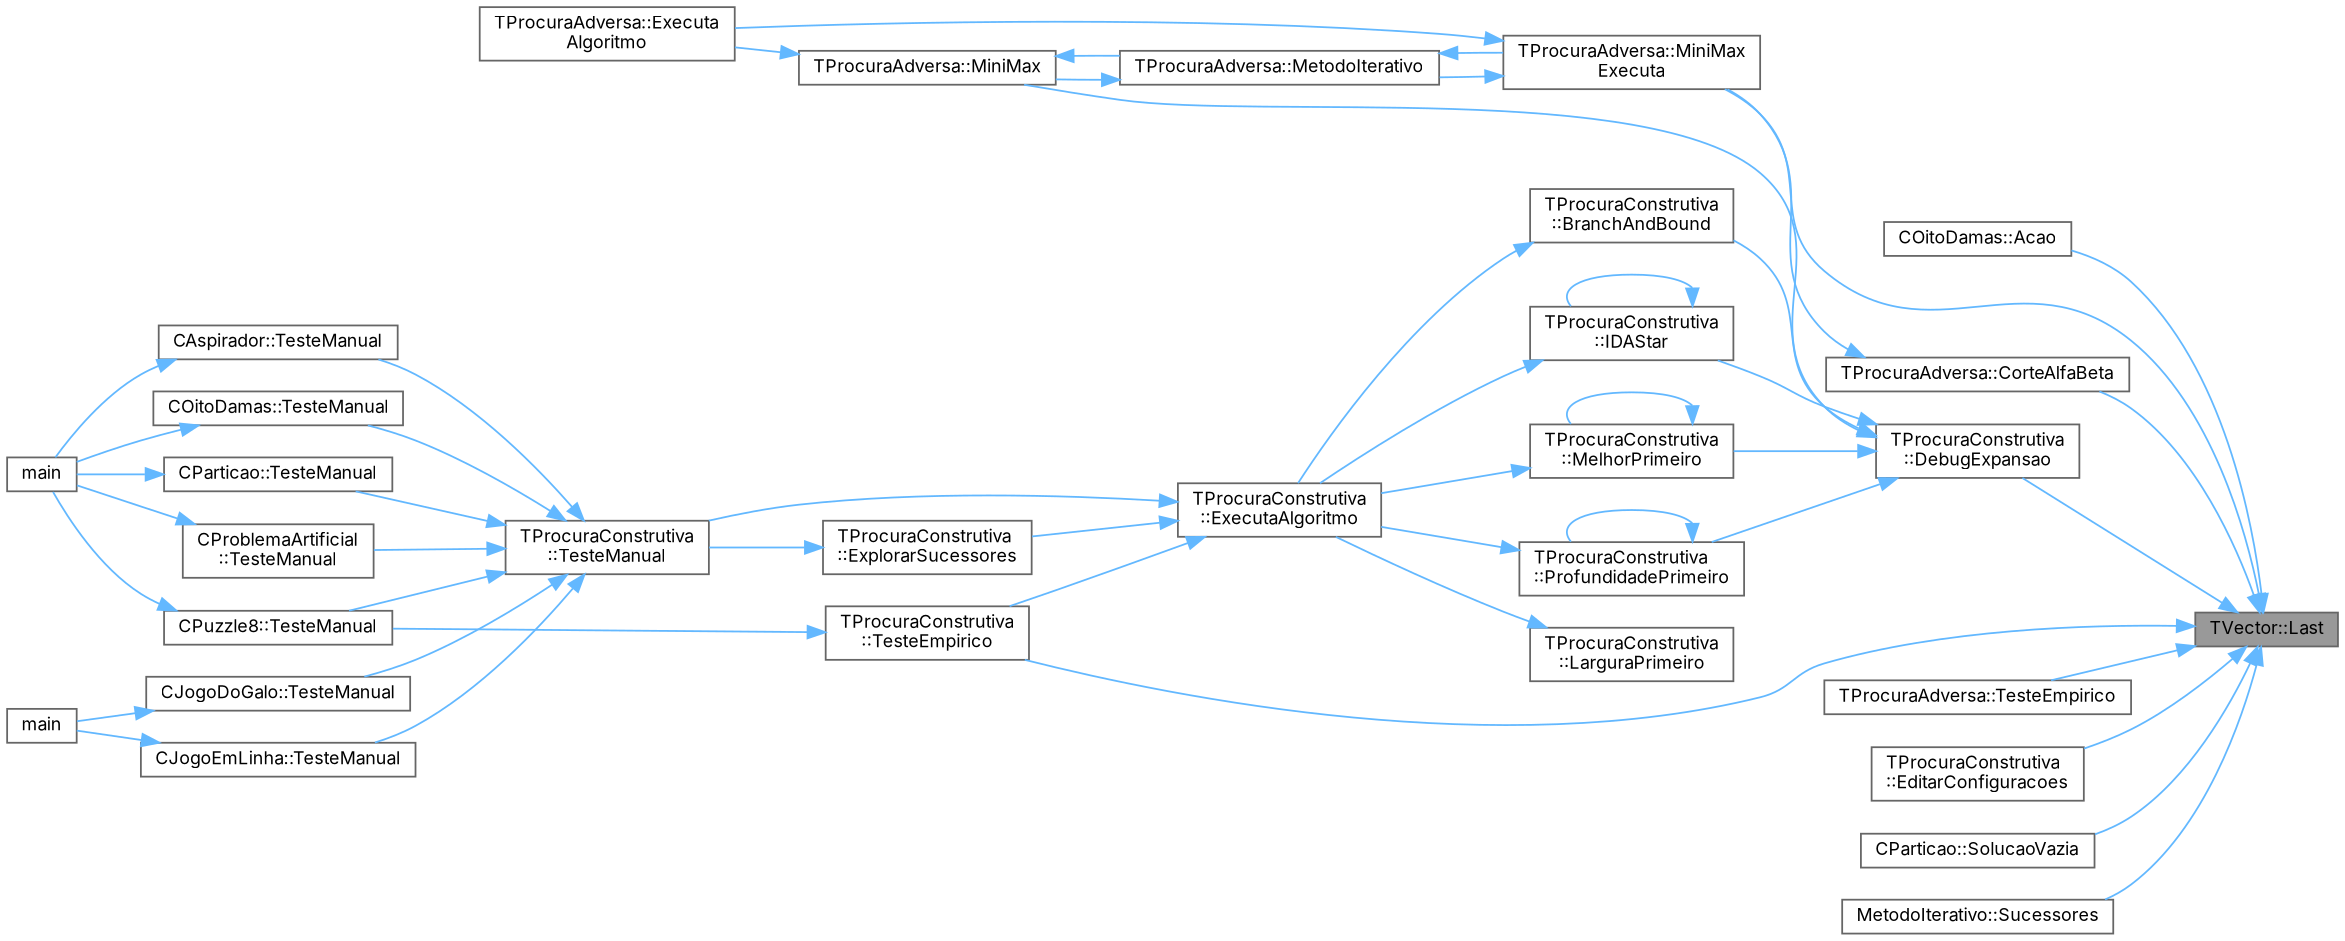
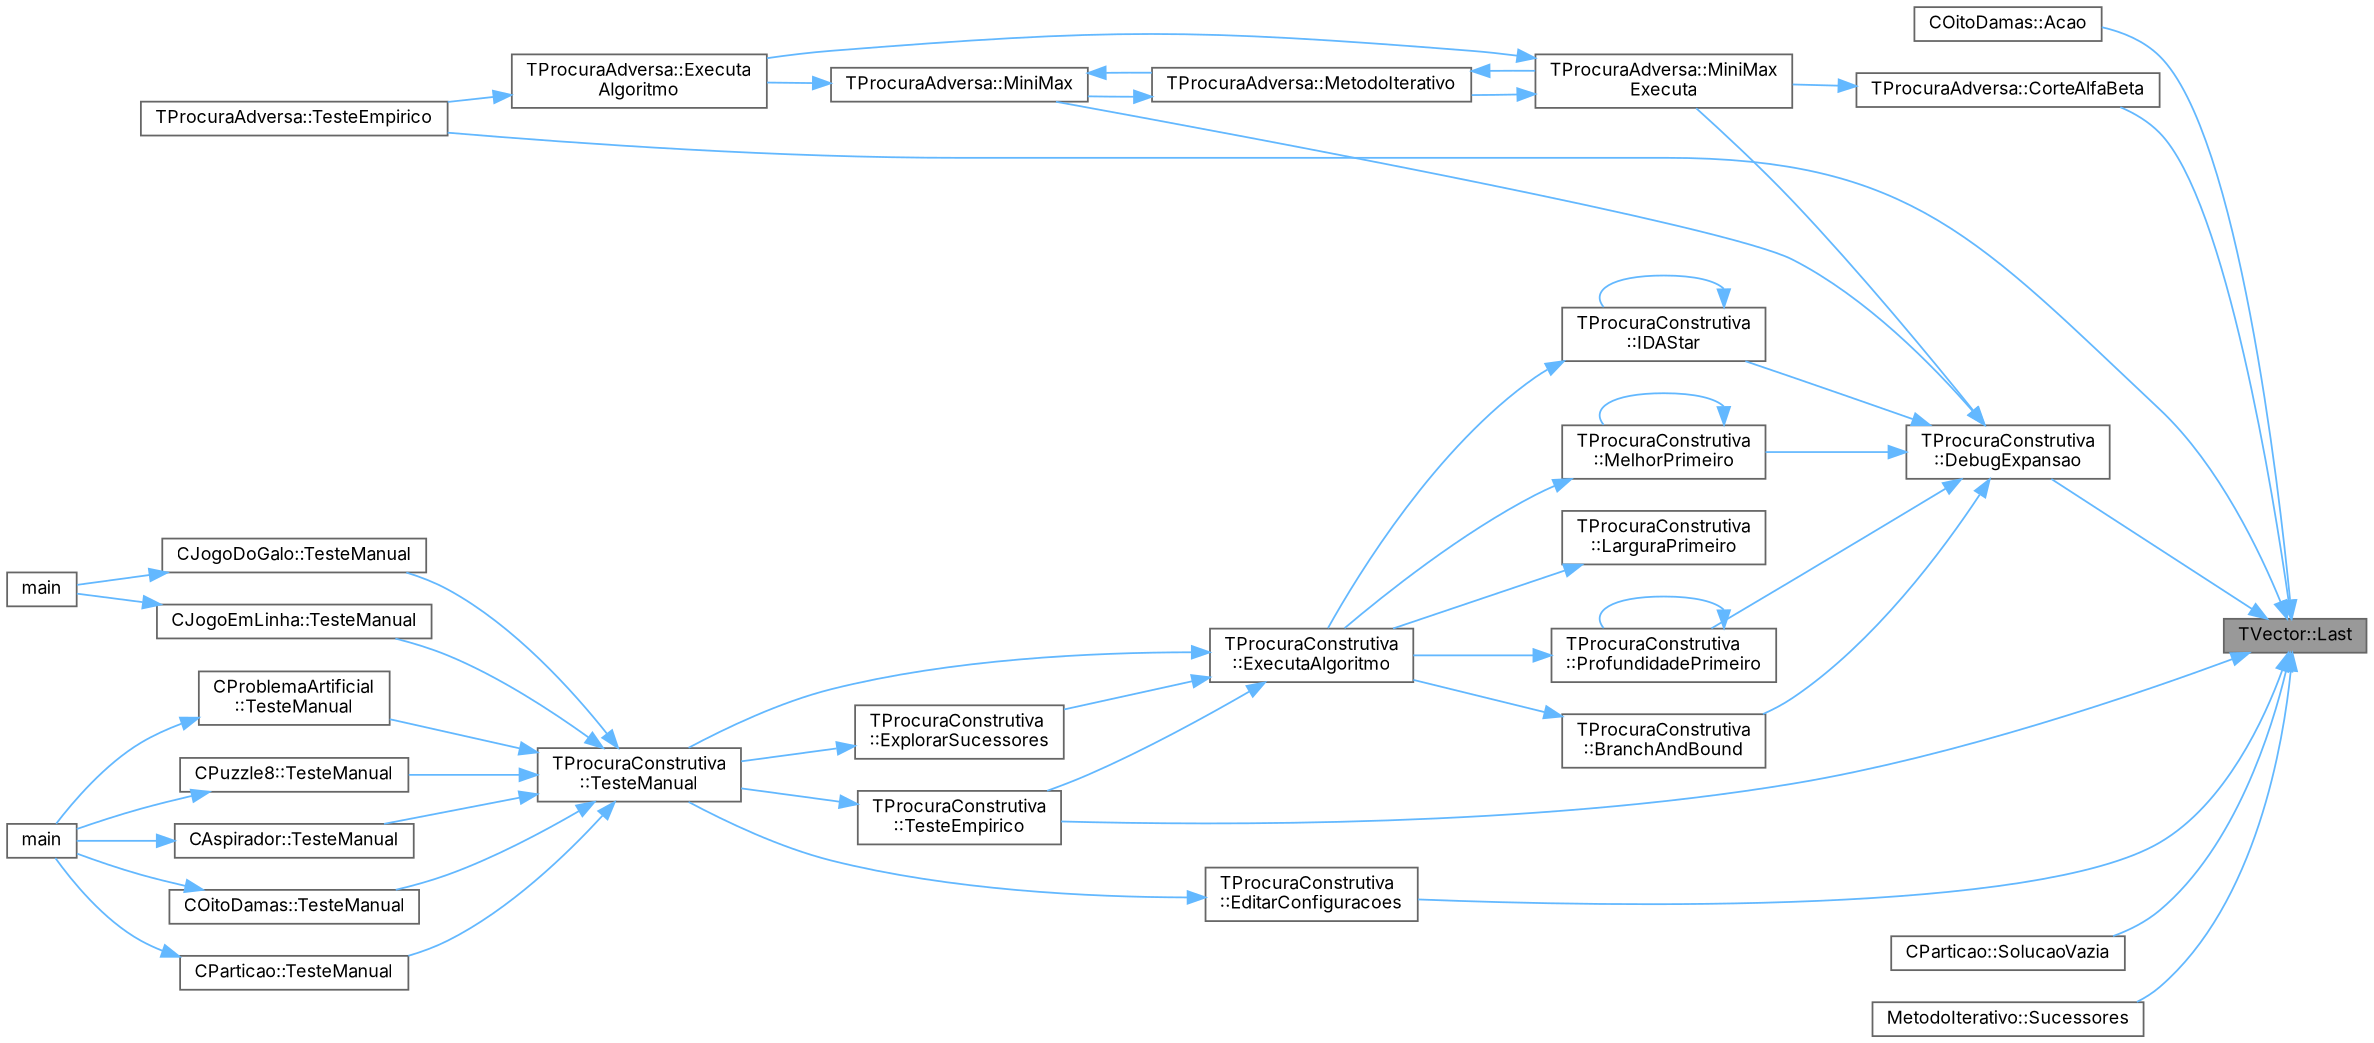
edge "TProcuraAdversa::TesteEmpirico" -> "TProcuraAdversa::Executa Algoritmo": added
edge "TProcuraAdversa::MiniMax Executa" -> "TVector::Last": now "TProcuraAdversa::MiniMax Executa" -> "TProcuraConstrutiva ::DebugExpansao"
edge "CPuzzle8::TesteManual" -> "TProcuraConstrutiva ::TesteEmpirico": now "TProcuraConstrutiva ::TesteManual" -> "TProcuraConstrutiva ::TesteEmpirico"
edge "TProcuraConstrutiva ::TesteManual" -> "TProcuraConstrutiva ::EditarConfiguracoes": added
